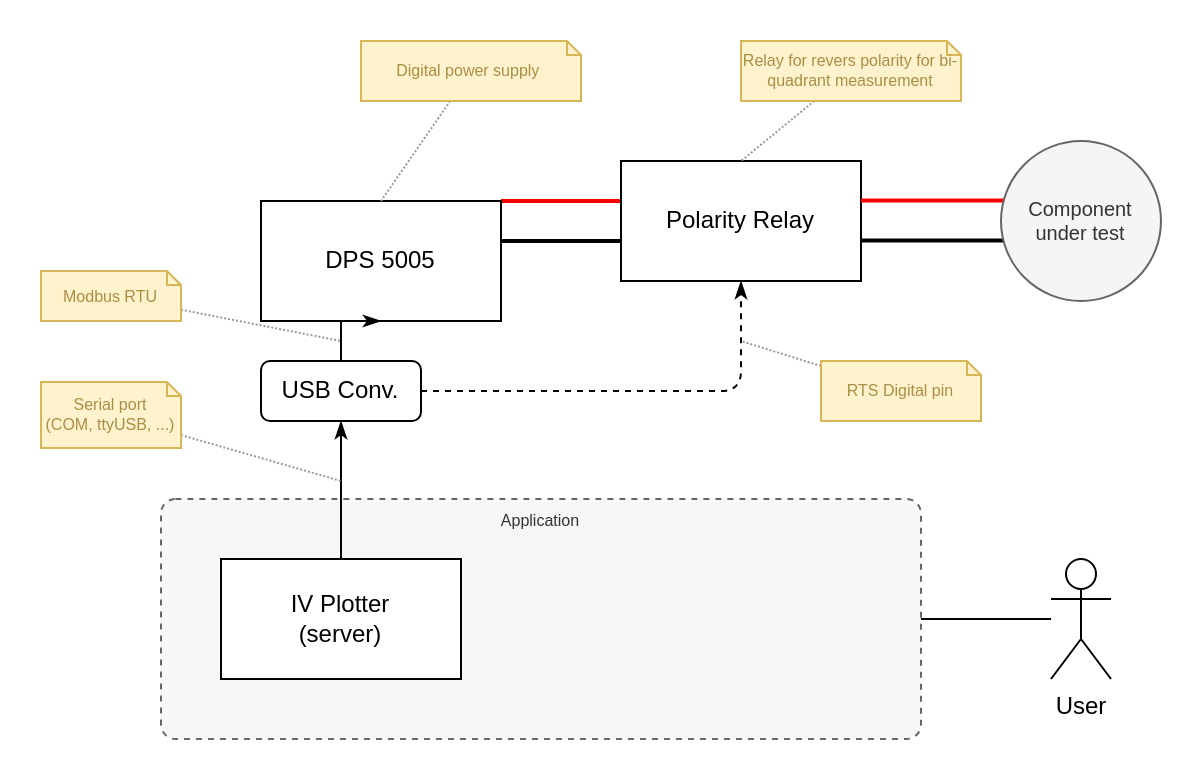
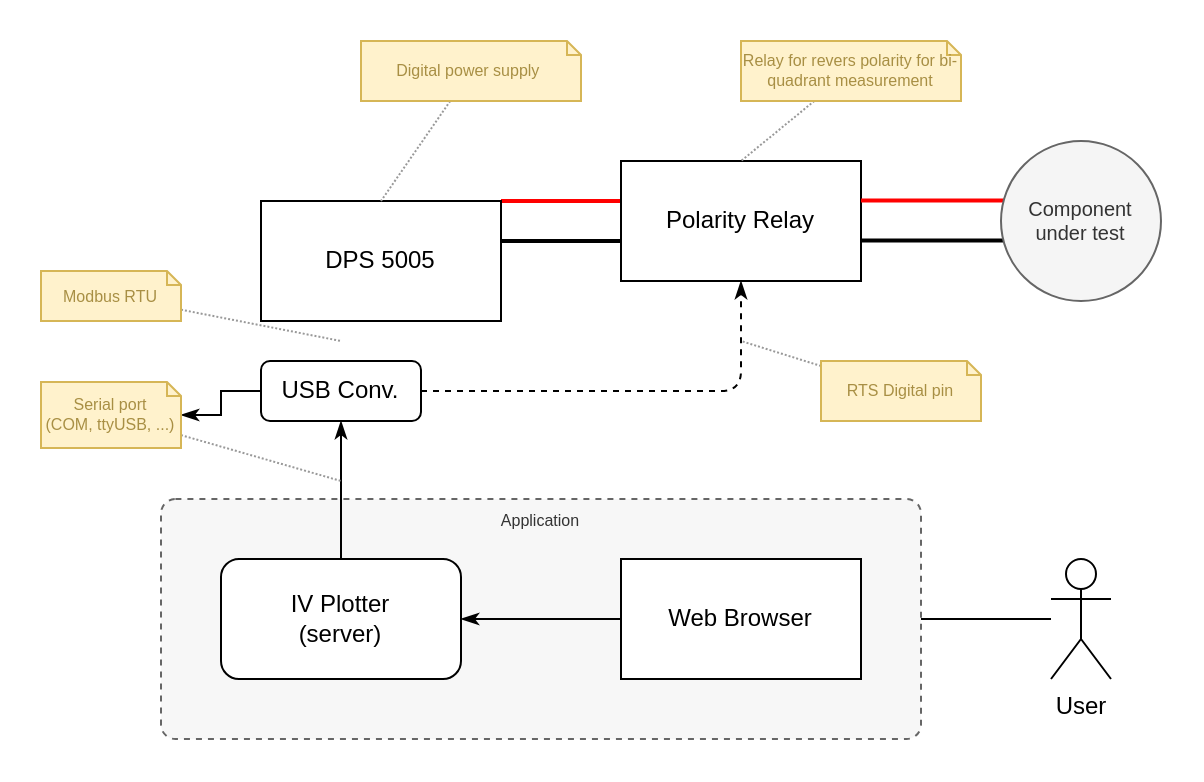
edge "USB Conv." -> "DPS 5005": now "USB Conv." -> "Serial port (COM, ttyUSB, ...)"
node "IV Plotter (server)": shape rectangle -> rounded rectangle
edge "Web Browser" -> "IV Plotter (server)": added
node "Web Browser": added
